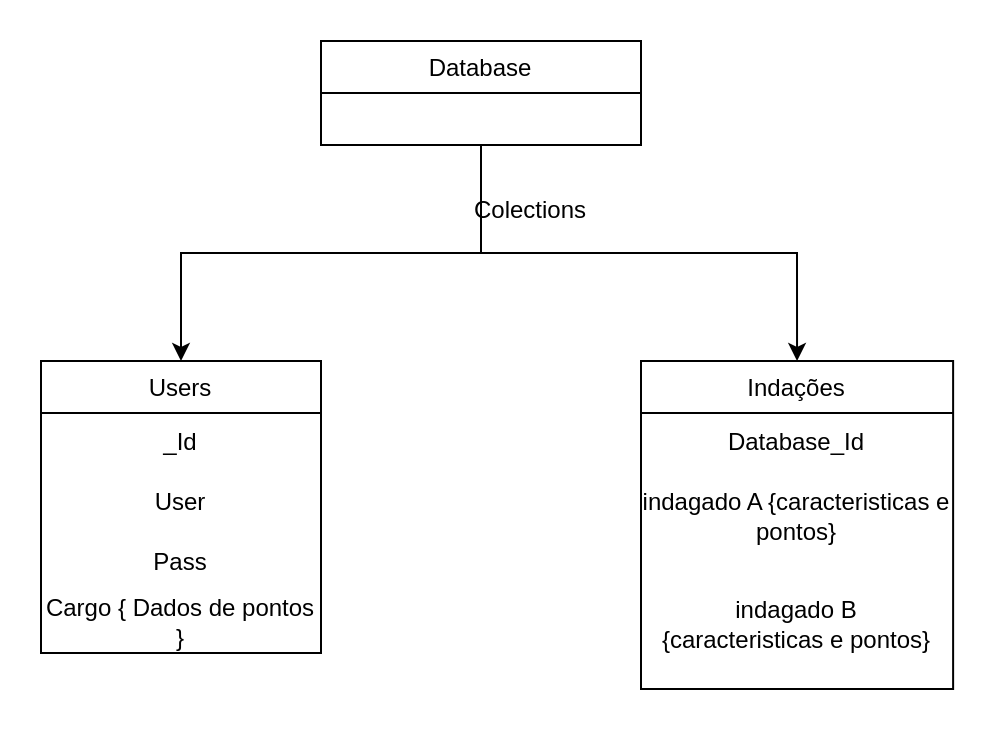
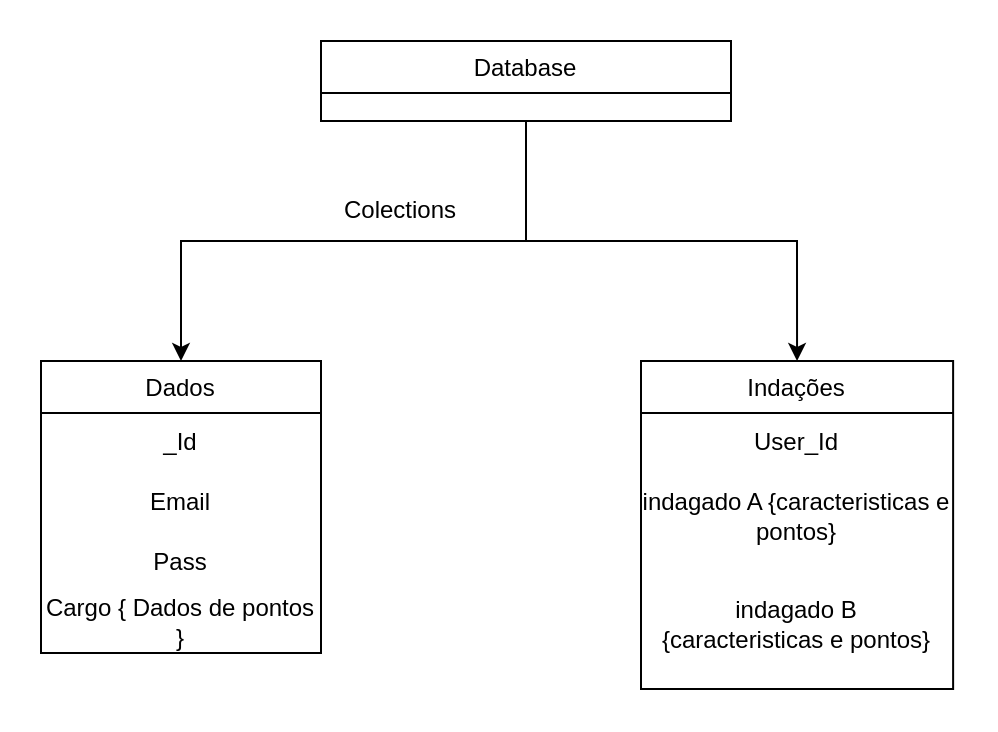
node "Database": size 320x104 -> 410x80
node "Colections": moved (531, 211) -> (401, 211)
node "Users": label "Users" -> "Dados"
node "Database_Id": label "Database_Id" -> "User_Id"
node "User": label "User" -> "Email"
